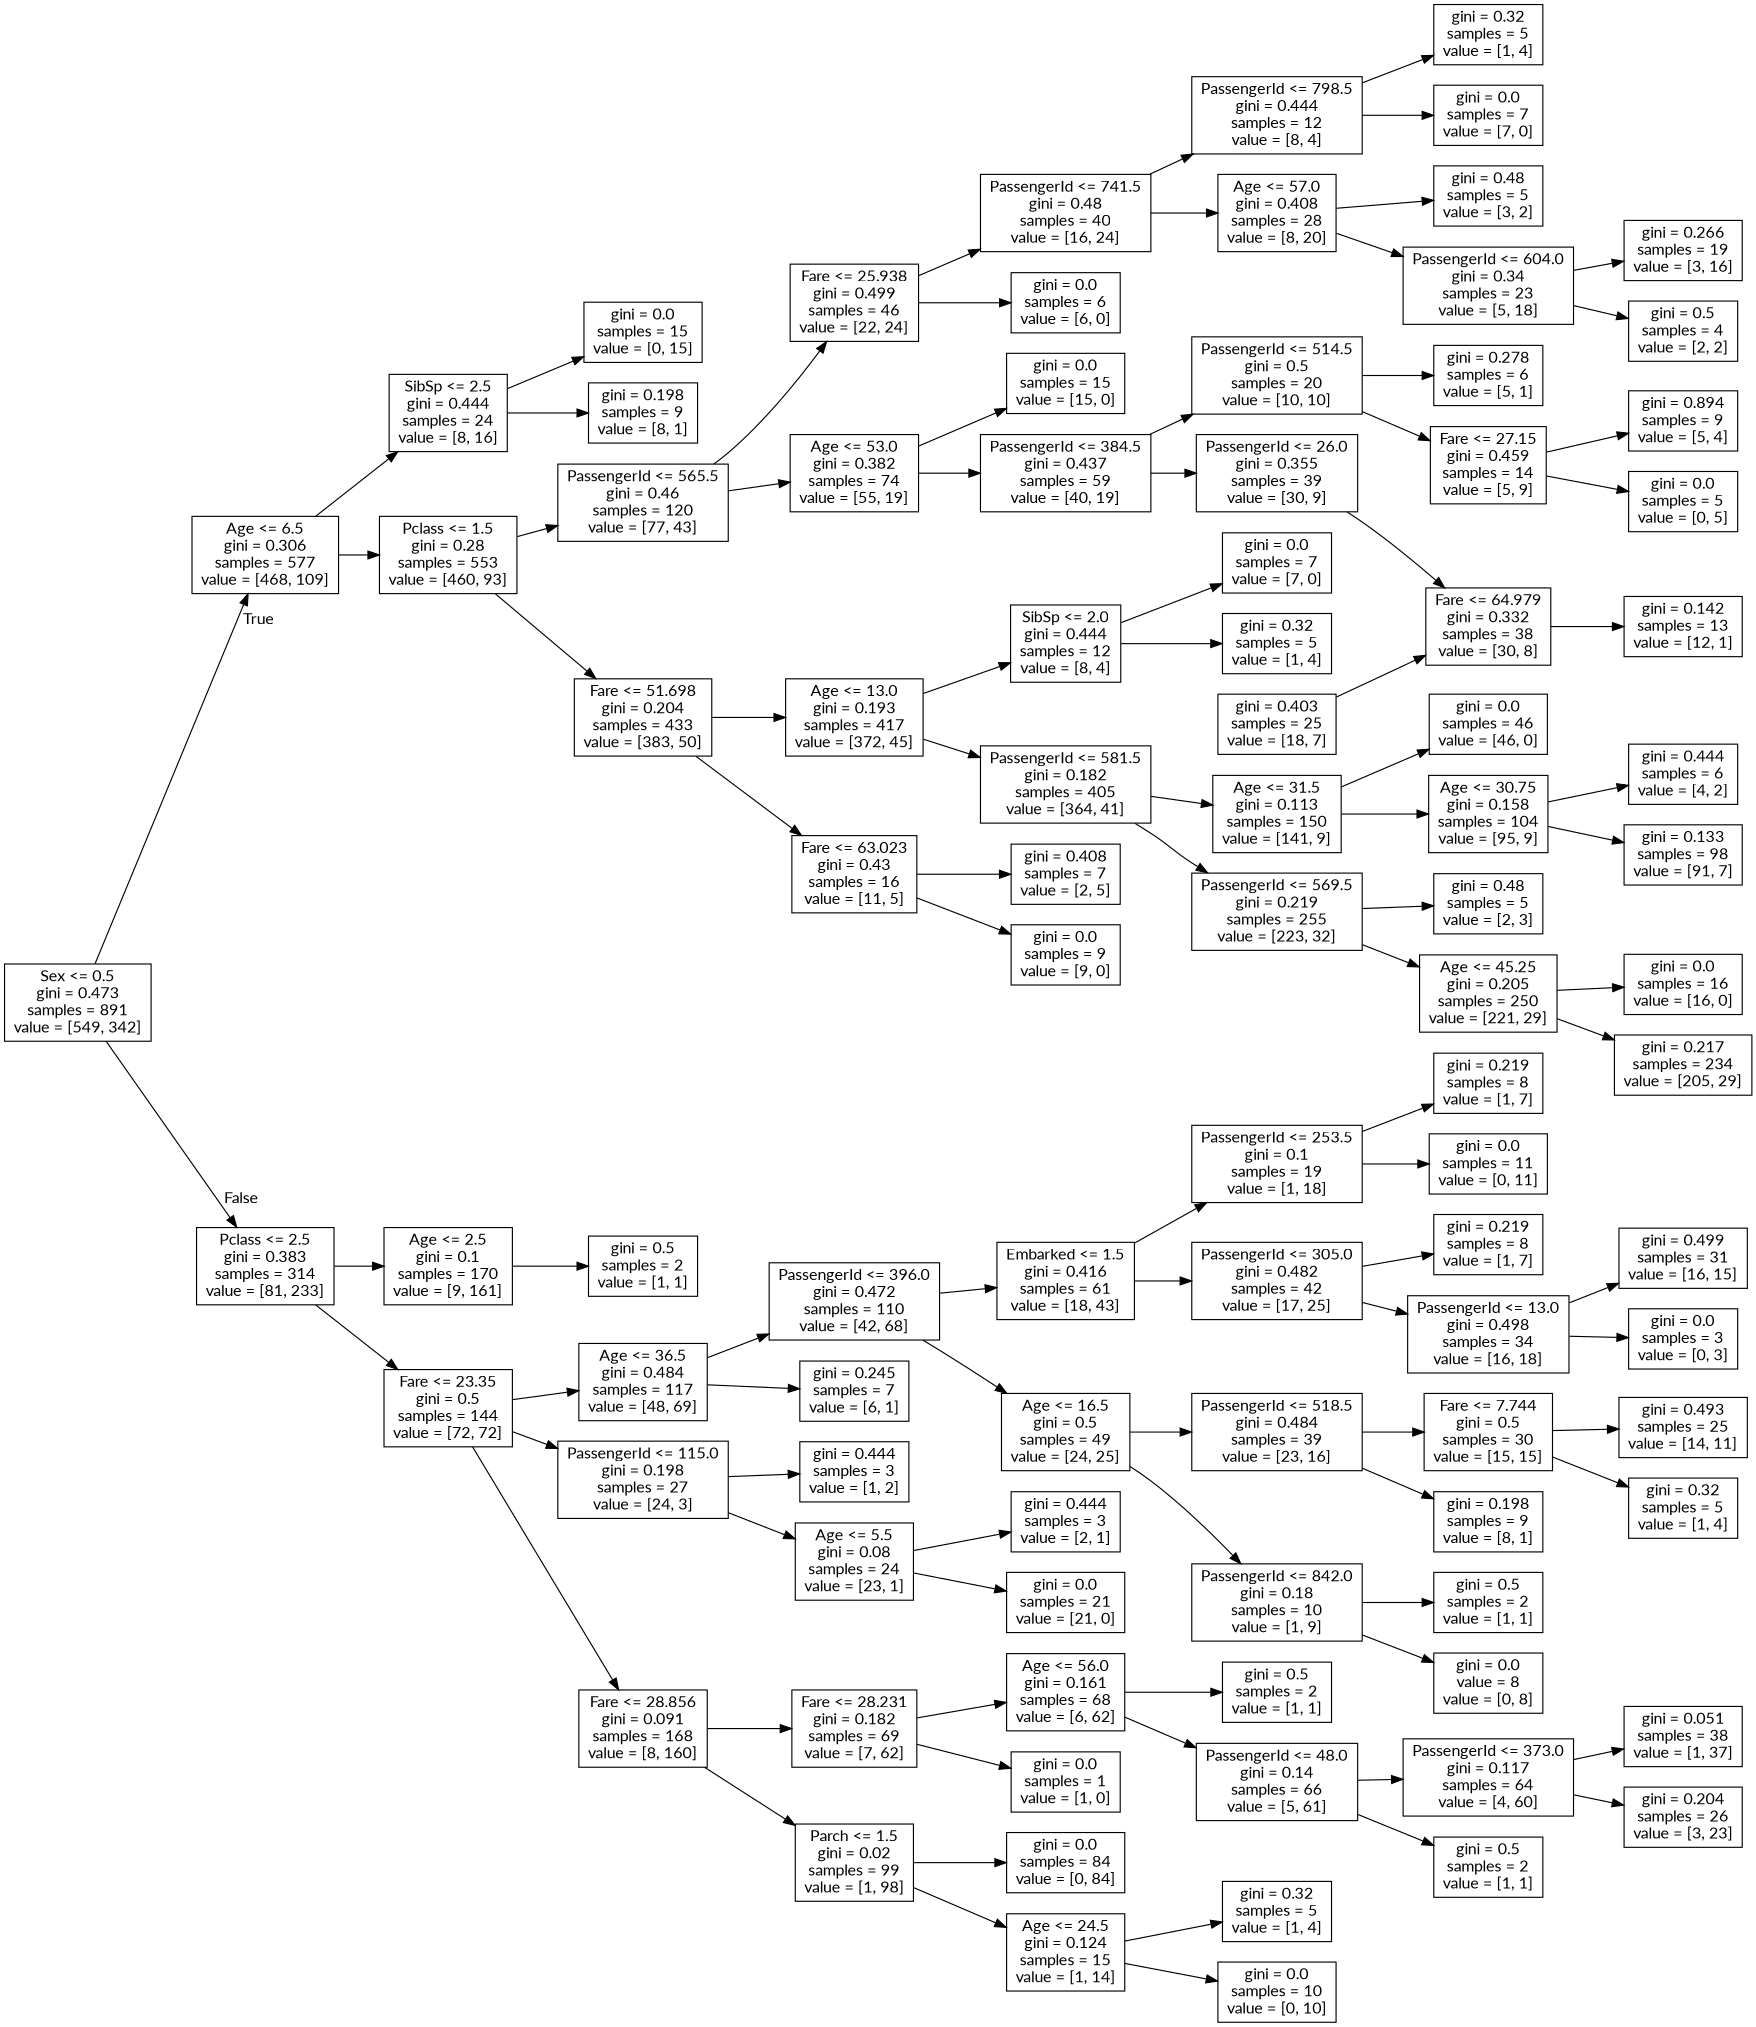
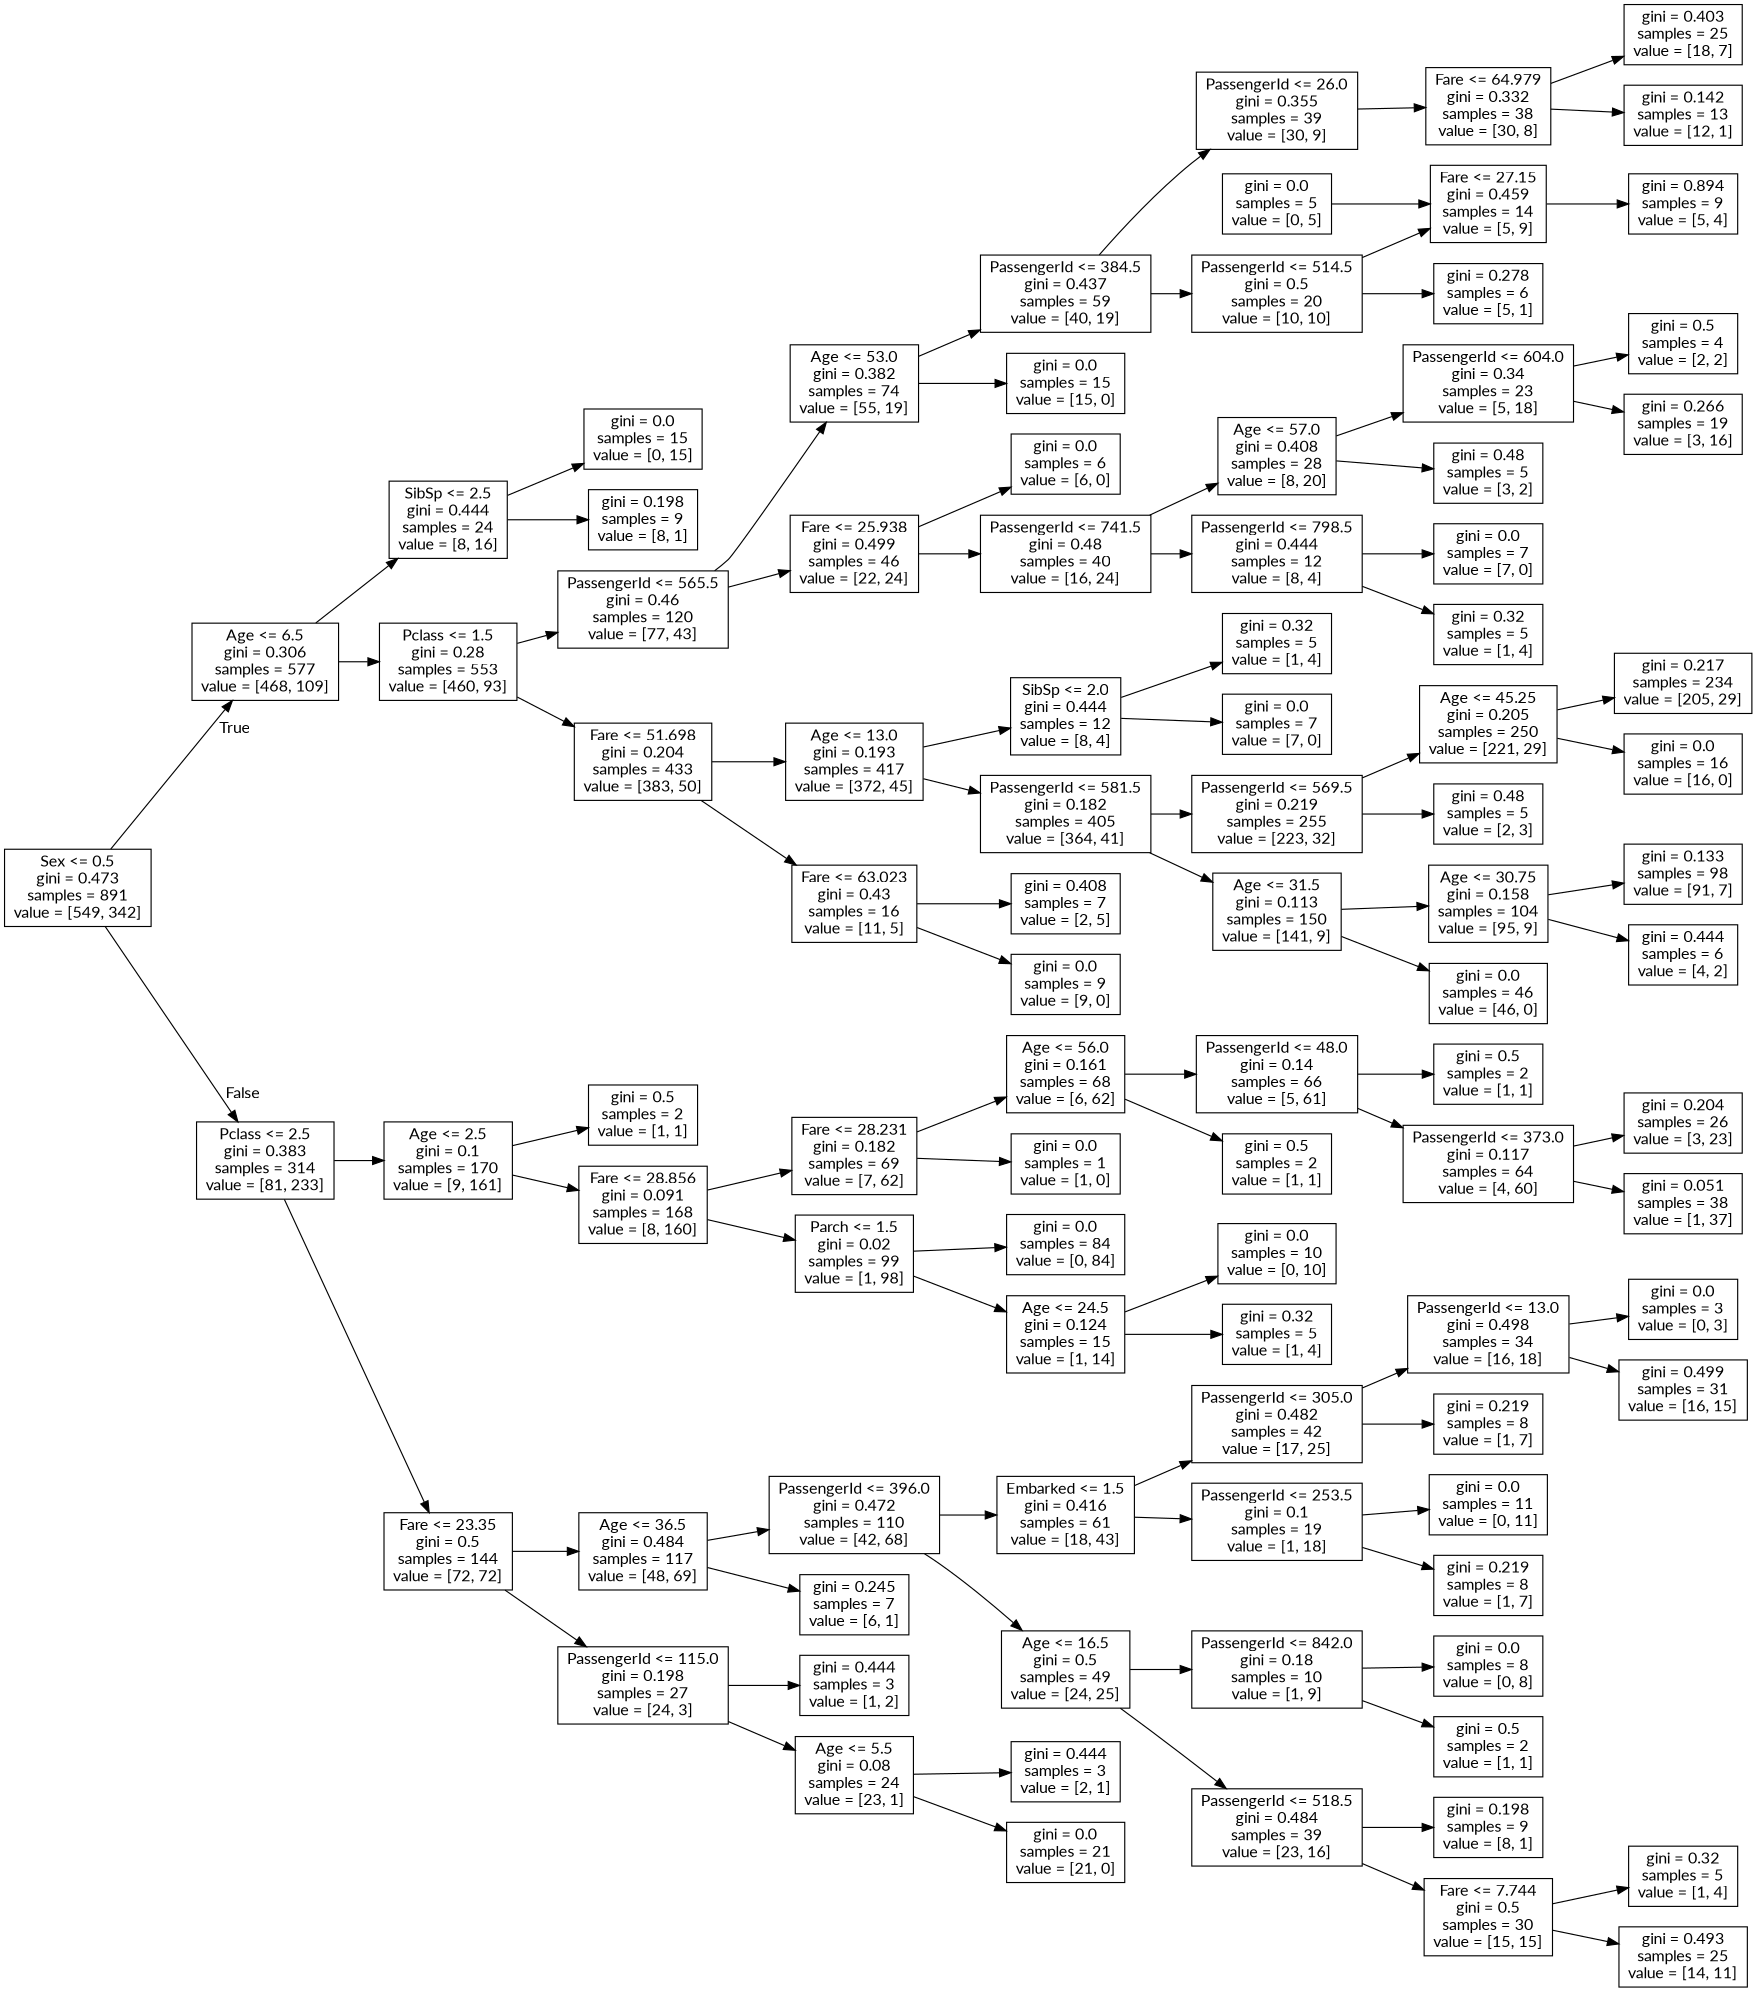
edge "Fare <= 27.15 gini = 0.459 samples = 14 value = [5, 9]" -> "gini = 0.0 samples = 5 value = [0, 5]": reversed
edge "gini = 0.403 samples = 25 value = [18, 7]" -> "Fare <= 64.979 gini = 0.332 samples = 38 value = [30, 8]": reversed
edge "Fare <= 23.35 gini = 0.5 samples = 144 value = [72, 72]" -> "Fare <= 28.856 gini = 0.091 samples = 168 value = [8, 160]": now "Age <= 2.5 gini = 0.1 samples = 170 value = [9, 161]" -> "Fare <= 28.856 gini = 0.091 samples = 168 value = [8, 160]"
node "gini = 0.0 value = 8 value = [0, 8]": label "gini = 0.0 value = 8 value = [0, 8]" -> "gini = 0.0 samples = 8 value = [0, 8]"
